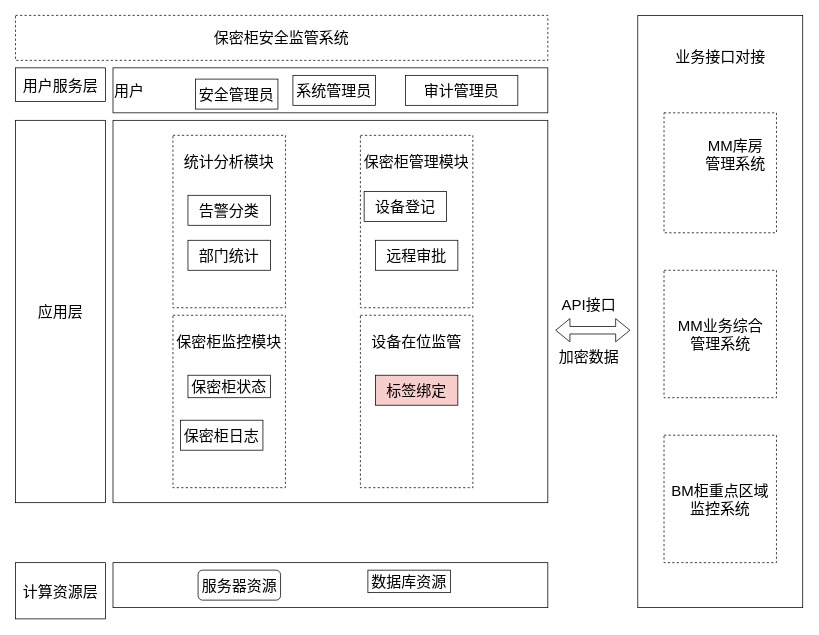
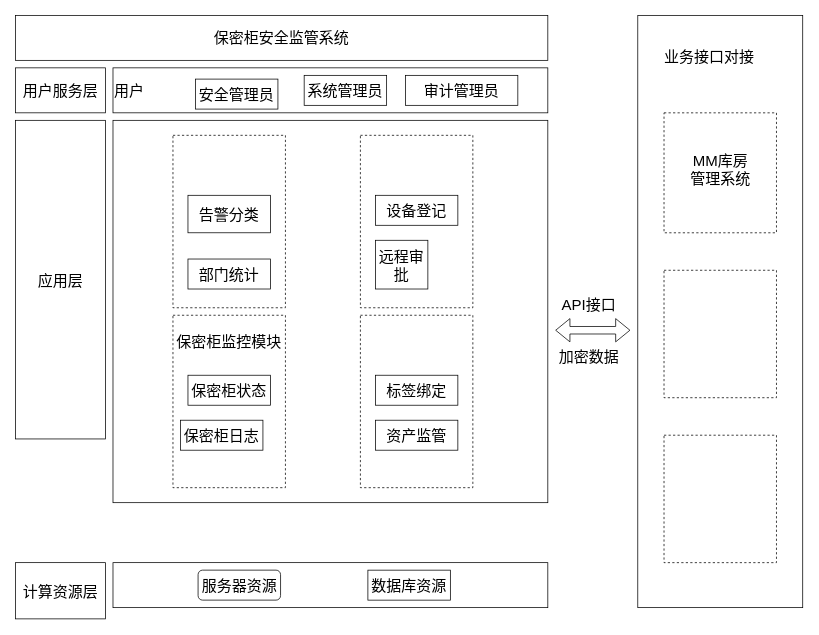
node "保密柜安全监管系统": style dashed -> solid
node "业务接口对接": moved (720, 57) -> (709, 57)
node "用户服务层": size 90x34 -> 90x45
node "系统管理员": moved (334, 90) -> (345, 90)
node "MM库房管理系统": moved (735, 154) -> (720, 169)
node "统计分析模块": removed
node "保密柜管理模块": removed
node "设备登记": moved (405, 207) -> (417, 210)
node "告警分类": size 83x30 -> 83x38
node "部门统计": moved (229, 255) -> (229, 274)
node "远程审批": size 83x30 -> 53x49
node "应用层": size 90x383 -> 90x319
node "MM业务综合管理系统": removed
node "设备在位监管": removed
node "保密柜状态": size 83x23 -> 83x30
node "标签绑定": fillcolor #f8cecc -> #ffffff
node "资产监管": added
node "BM柜重点区域监控系统": removed
node "数据库资源": size 83x23 -> 83x30
